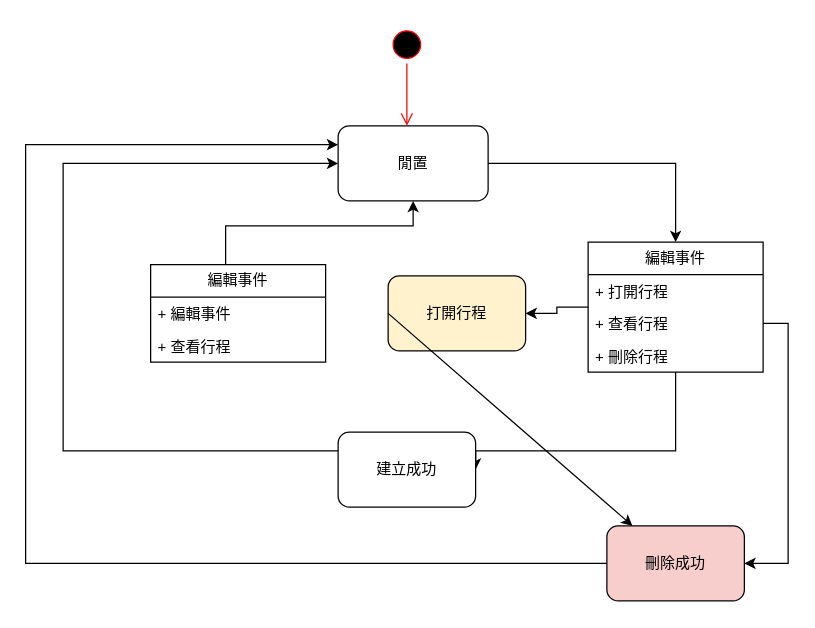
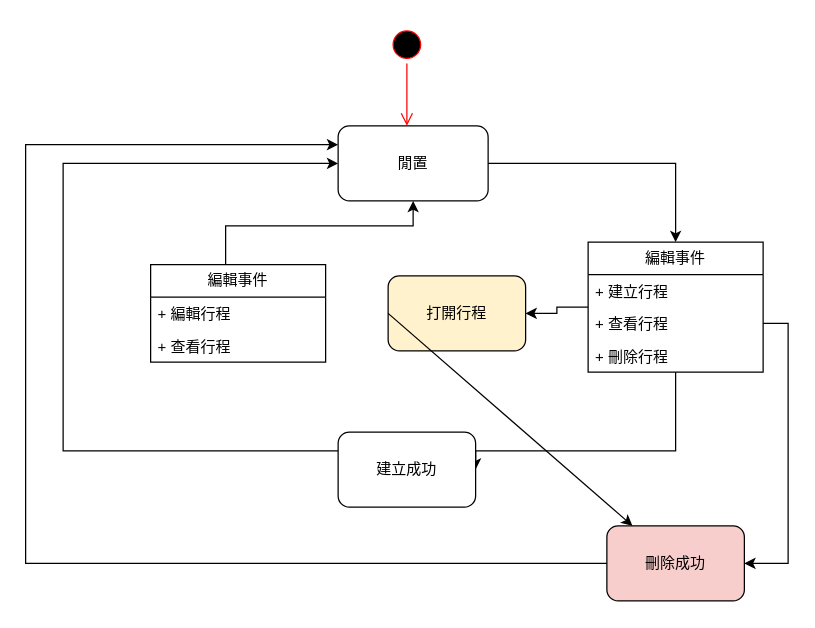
node "+ 打開行程": label "+ 打開行程" -> "+ 建立行程"
node "+ 編輯事件": label "+ 編輯事件" -> "+ 編輯行程"
